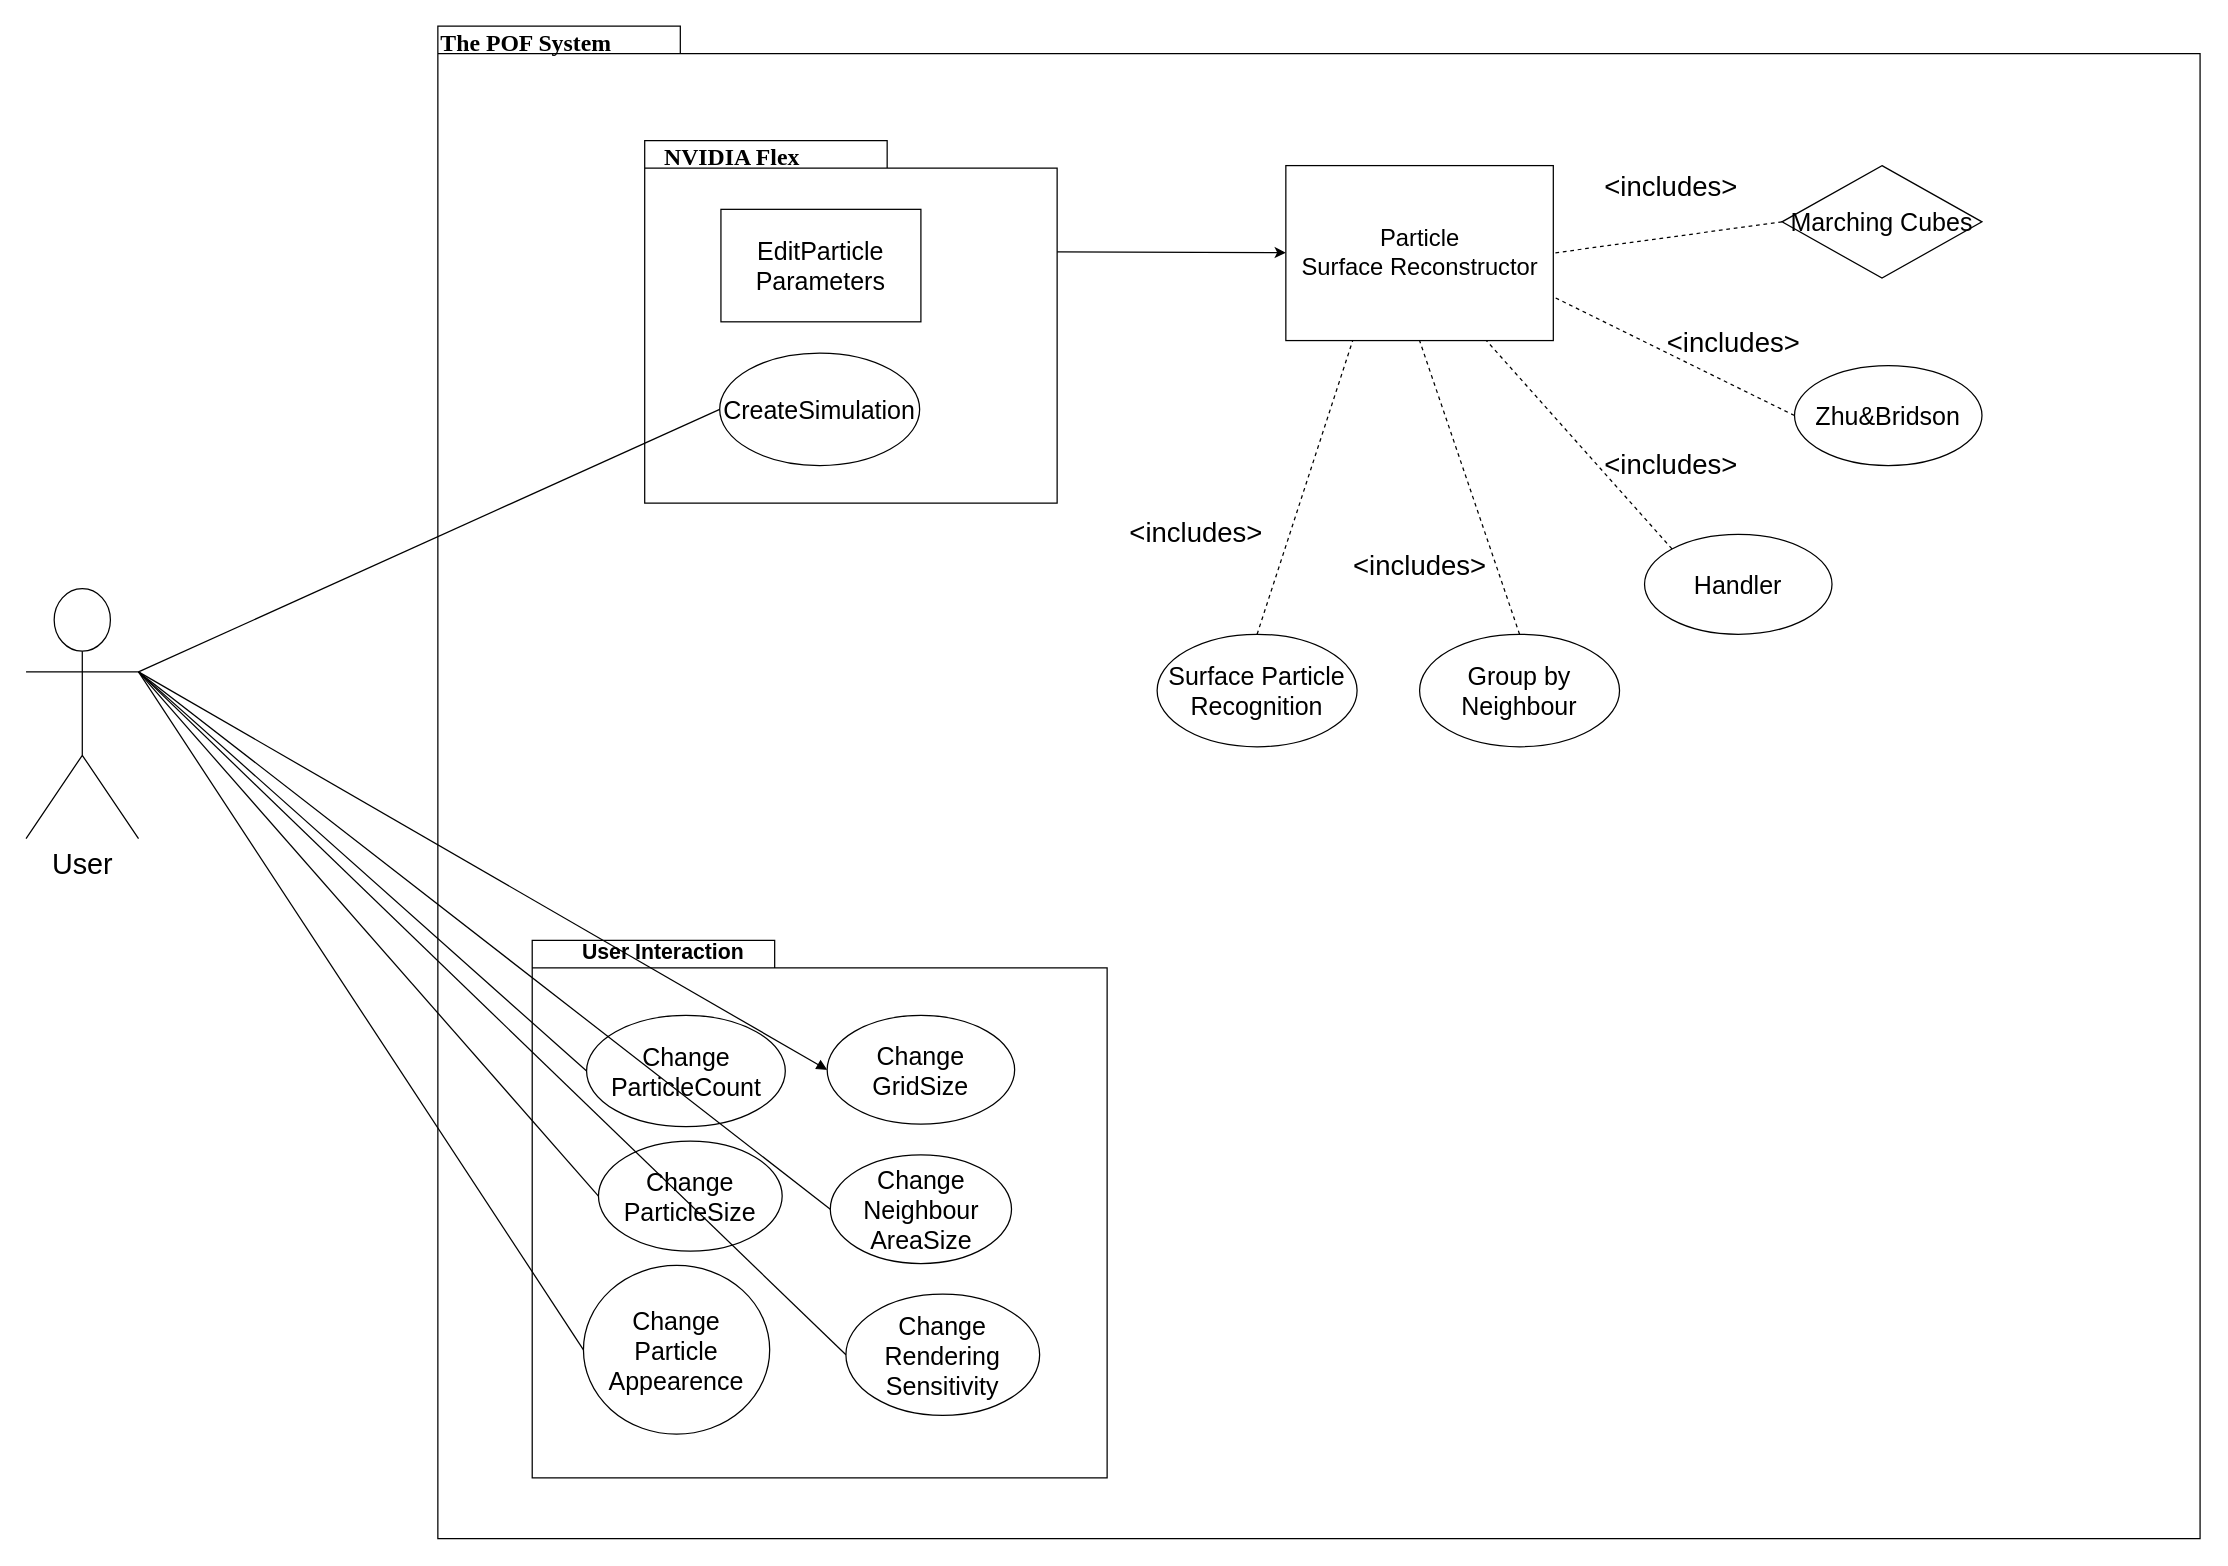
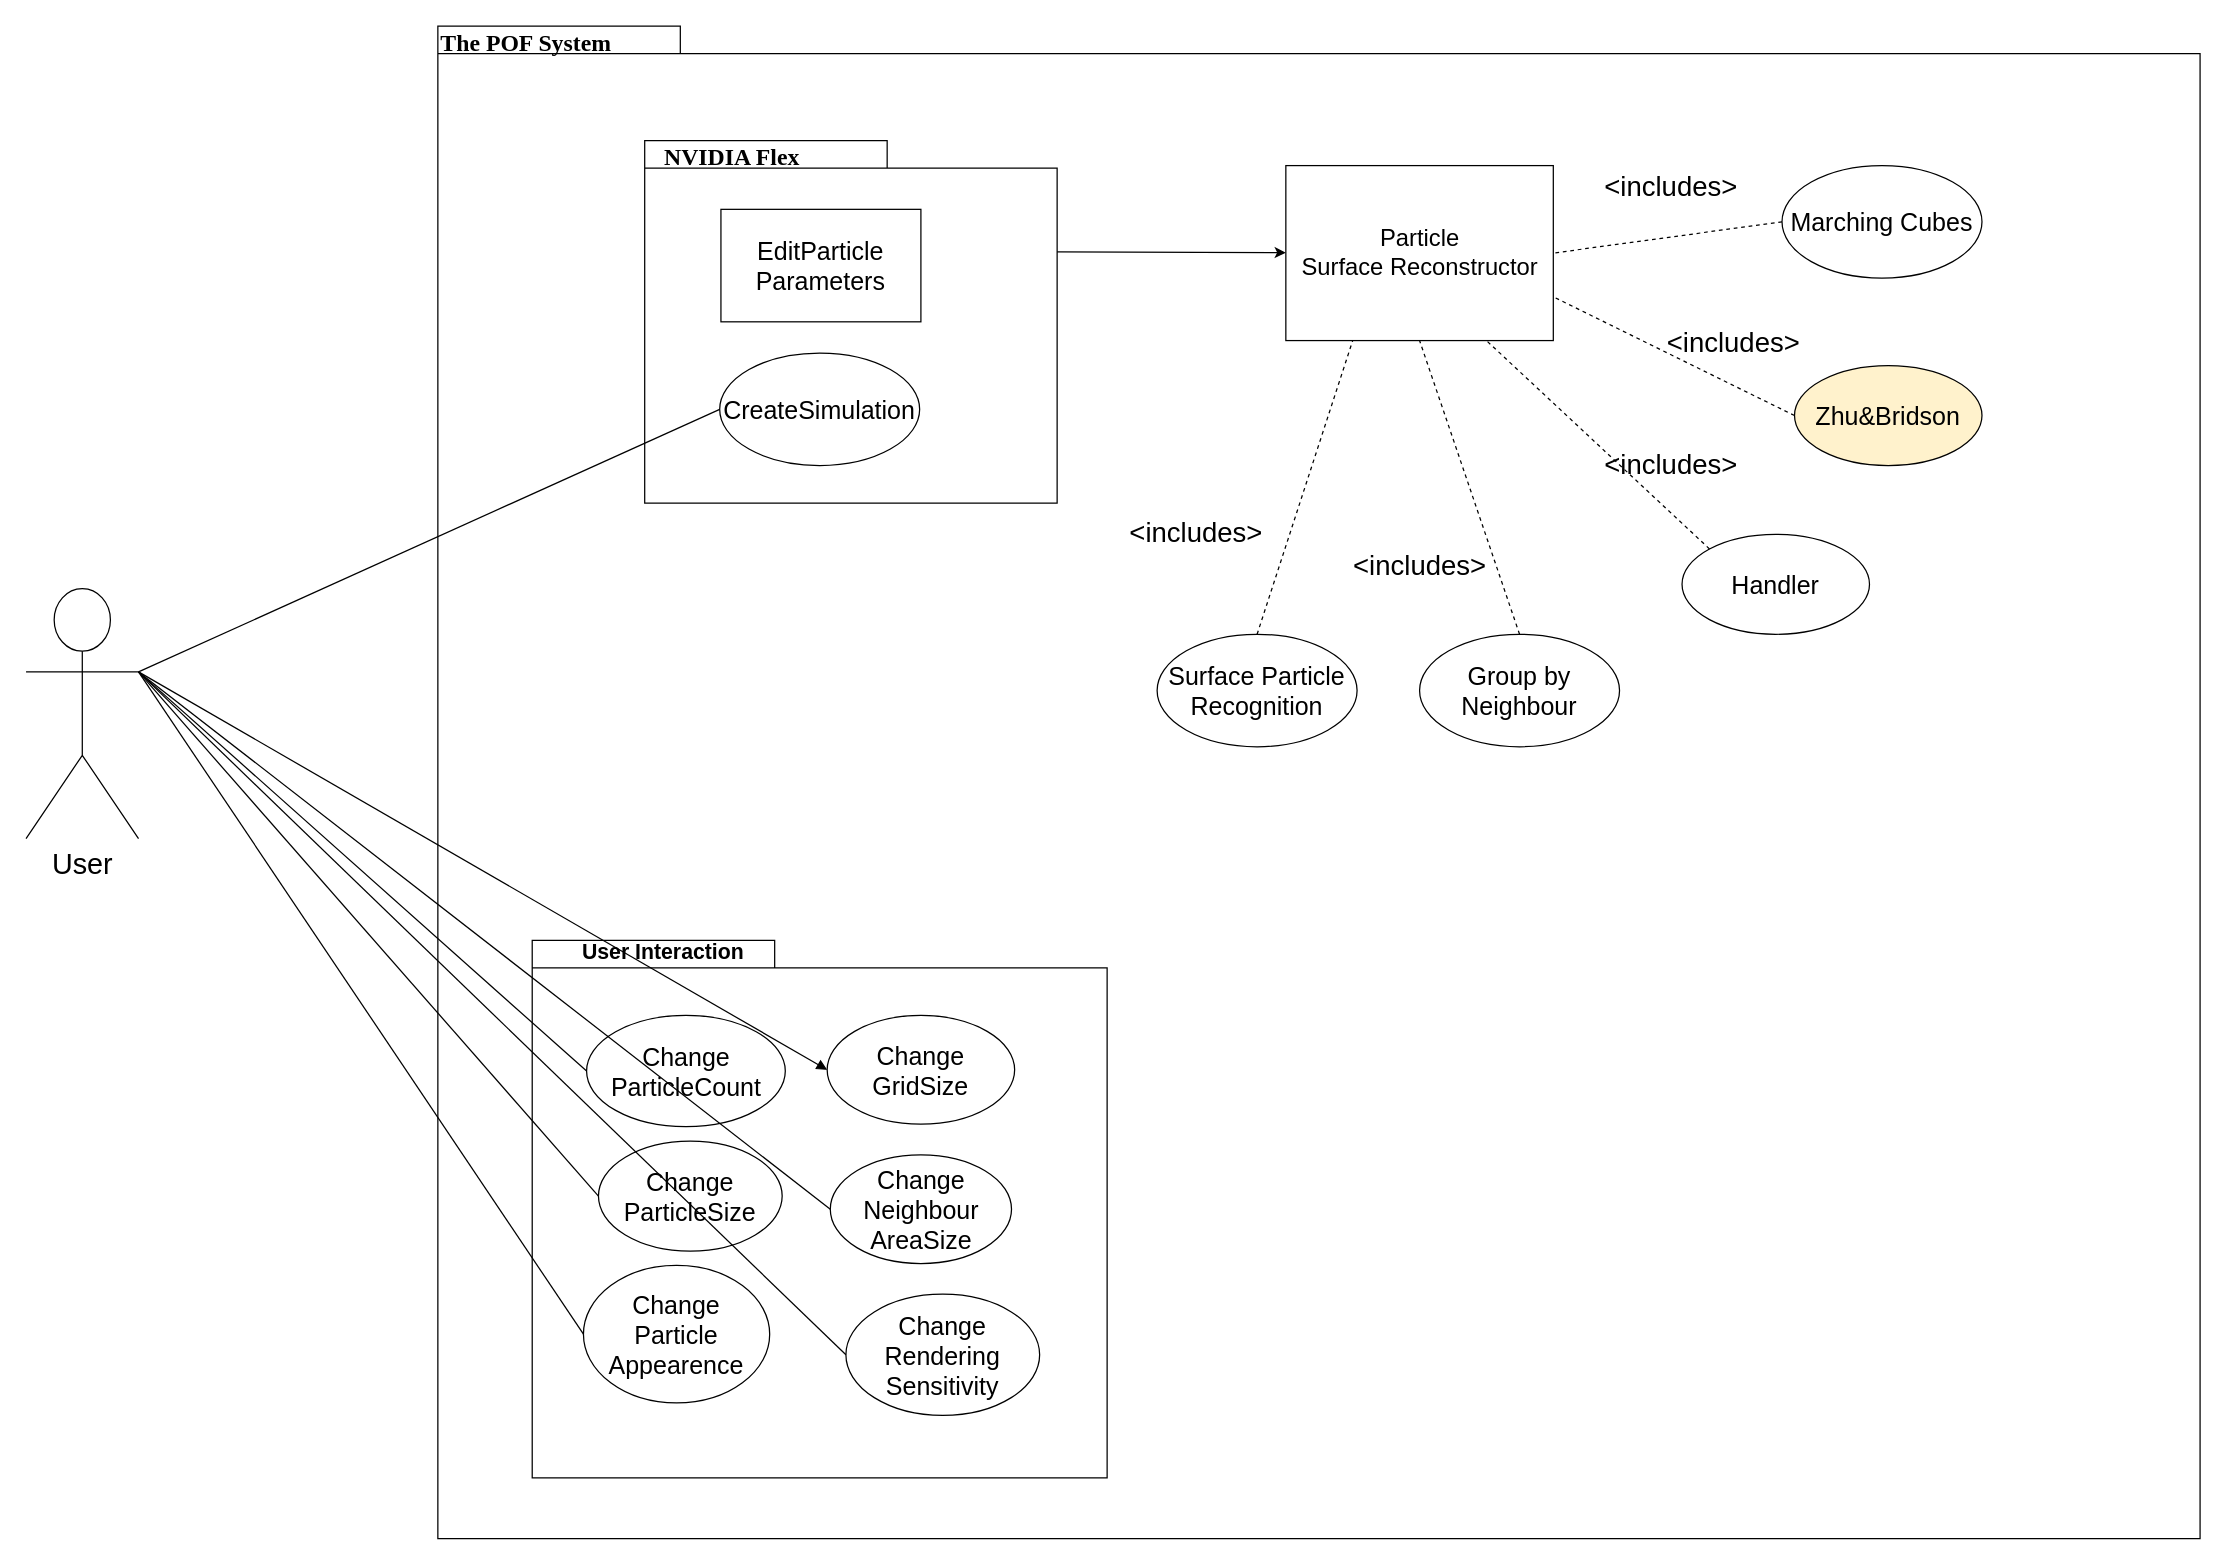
node "Marching Cubes": shape diamond -> ellipse
node "Zhu&Bridson": fillcolor #ffffff -> #fff2cc
node "Handler": moved (1738, 584) -> (1776, 584)
node "Change Particle Appearence": size 186x169 -> 186x138
